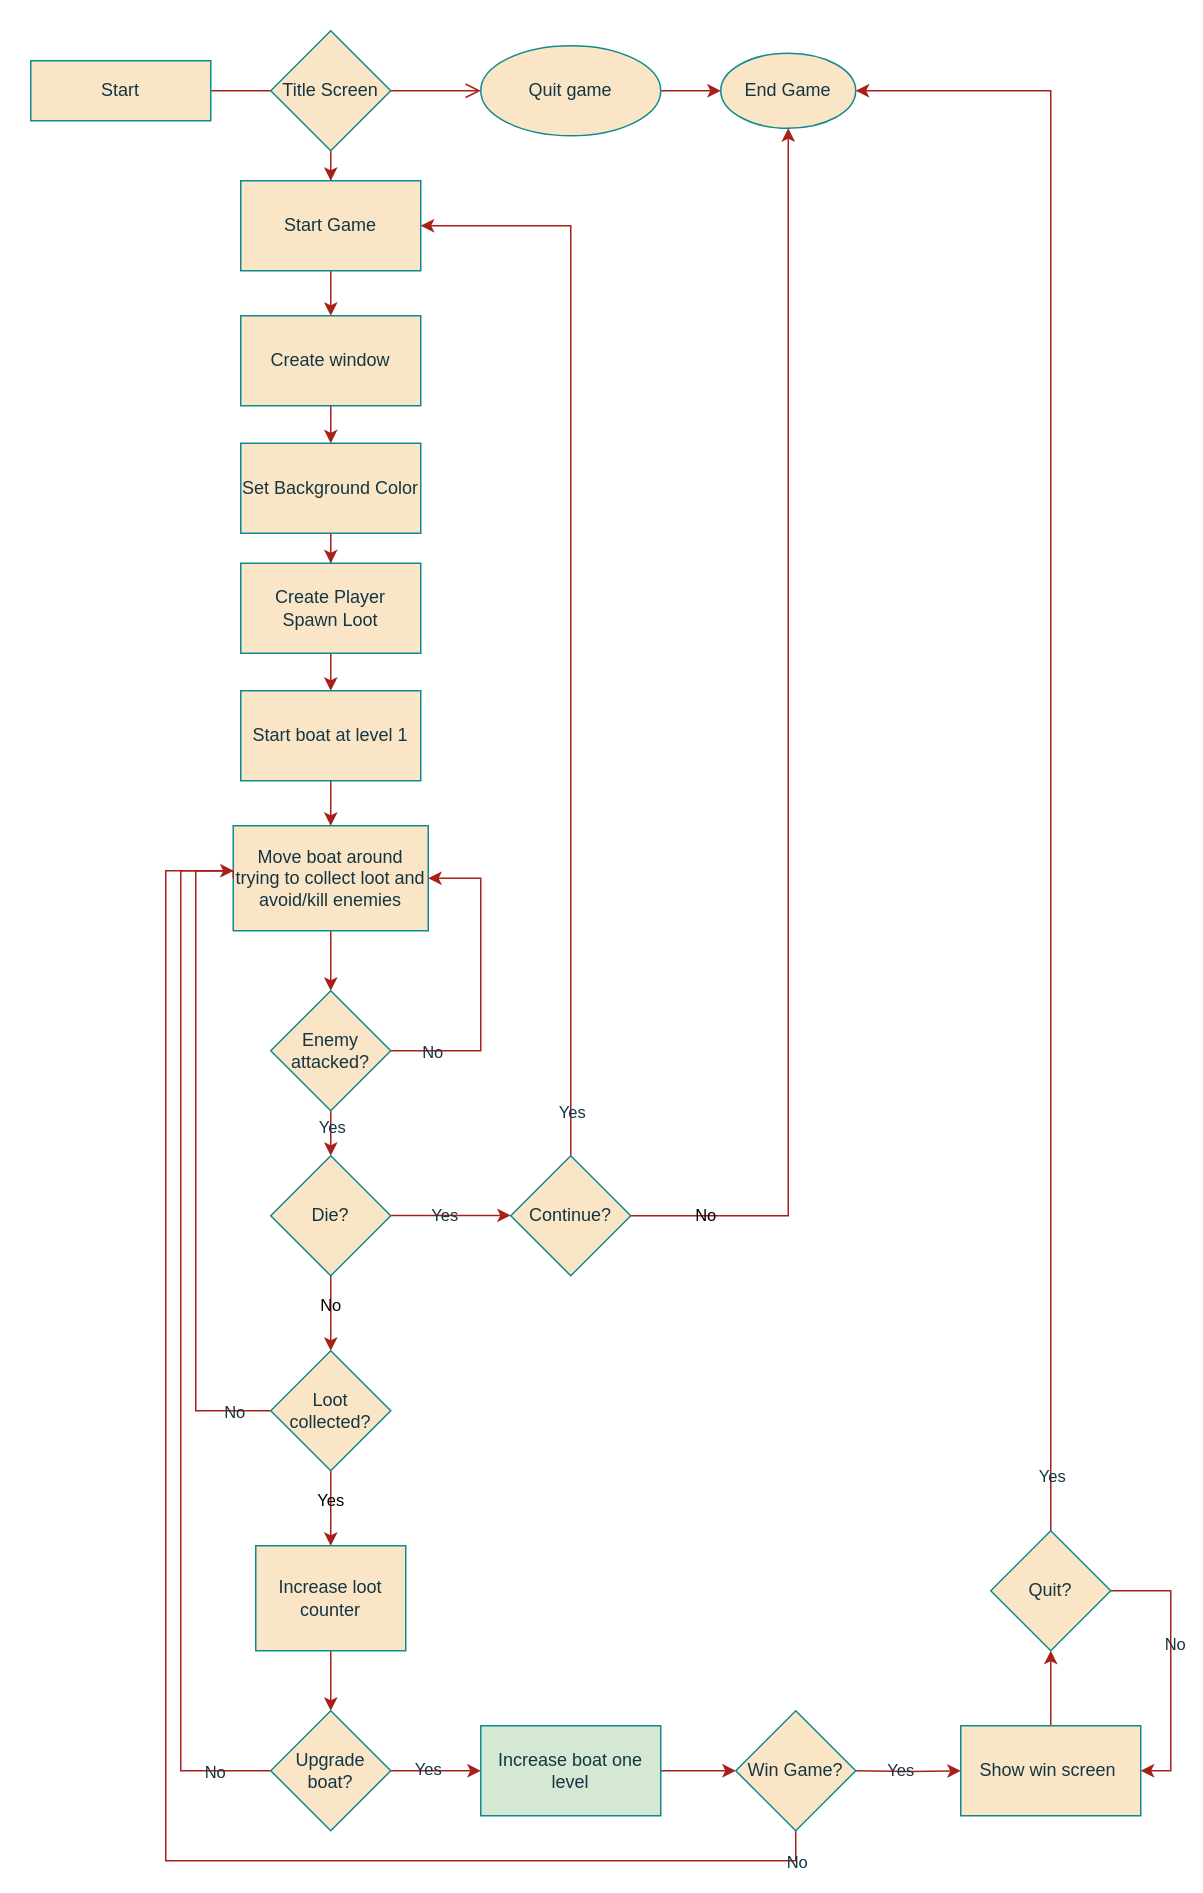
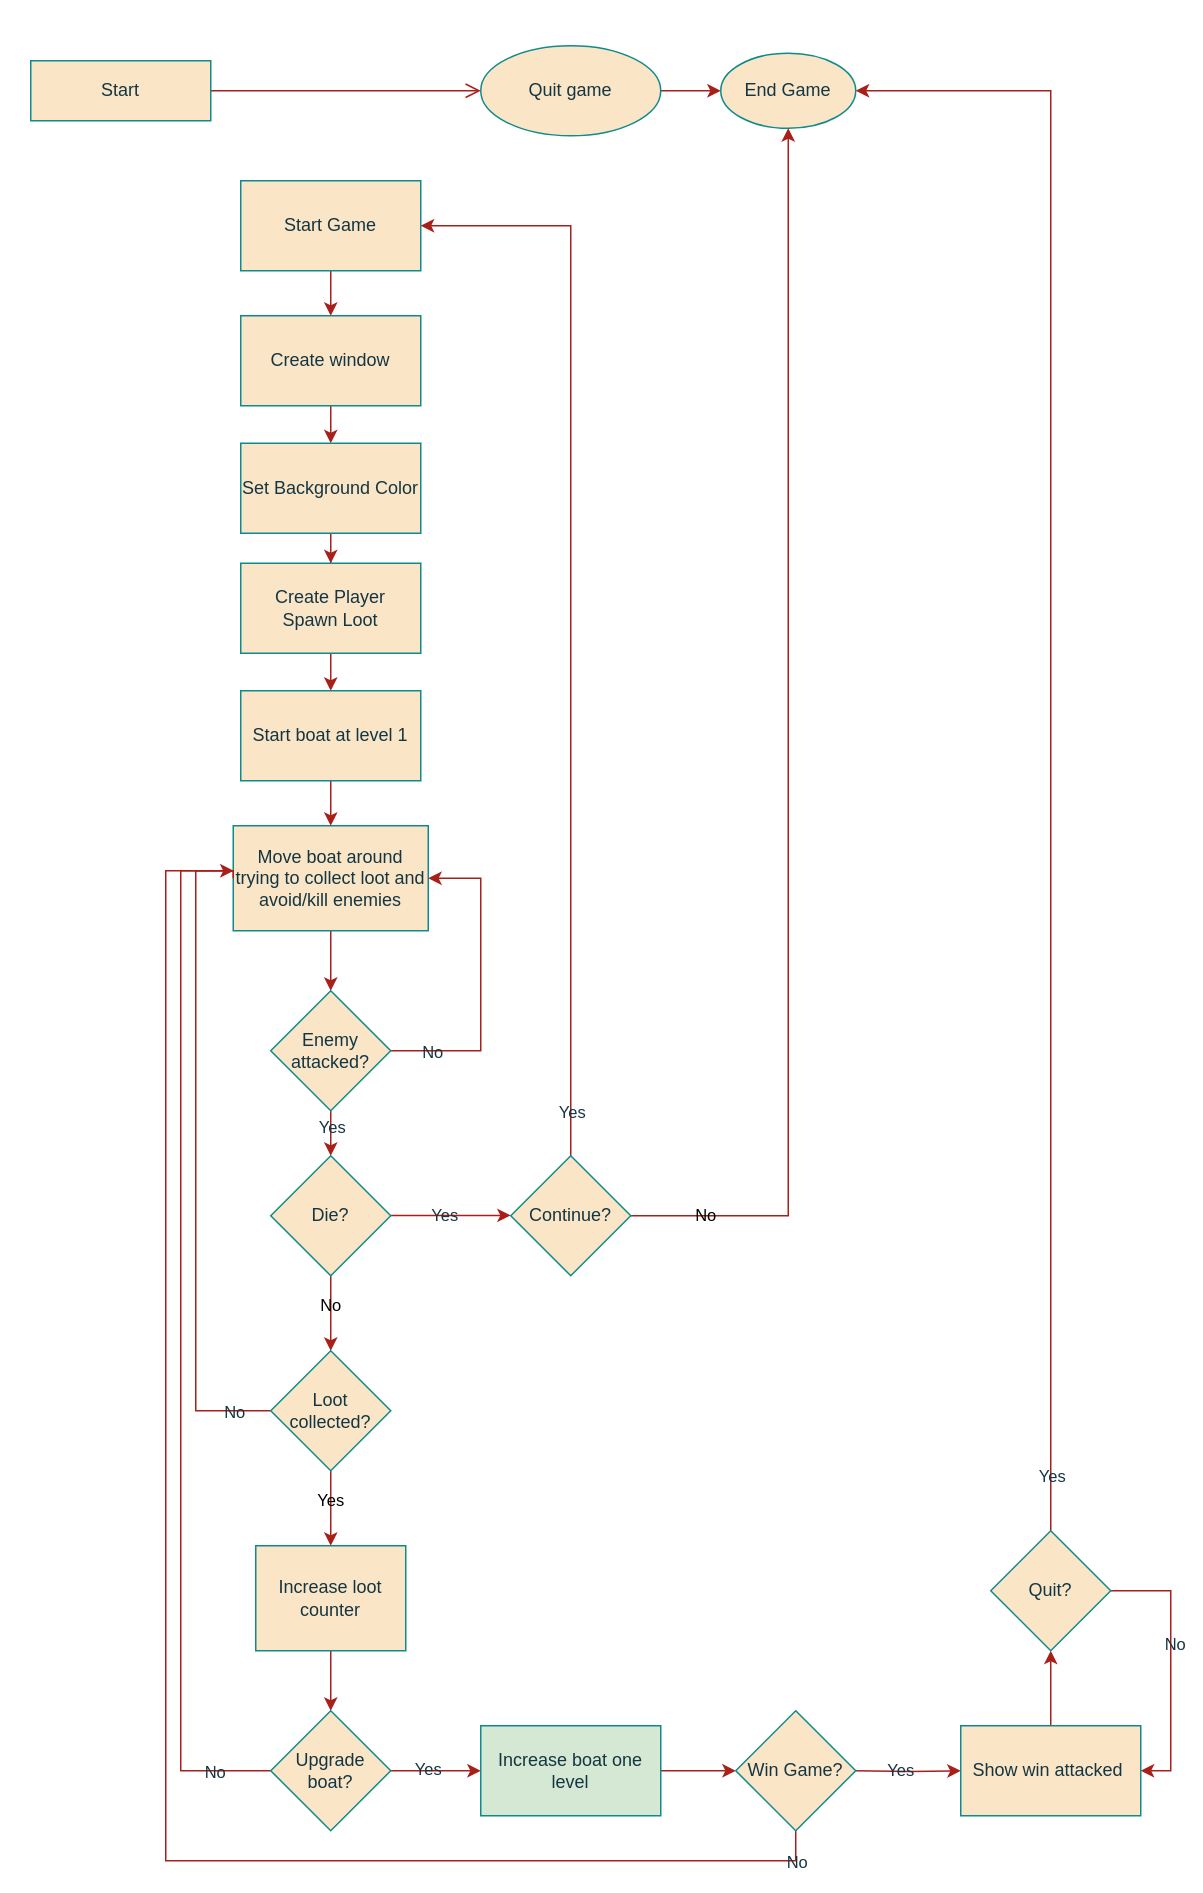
node "Title Screen": removed
edge "Title Screen" -> "Start Game": removed
node "Show win screen": label "Show win screen" -> "Show win attacked"
